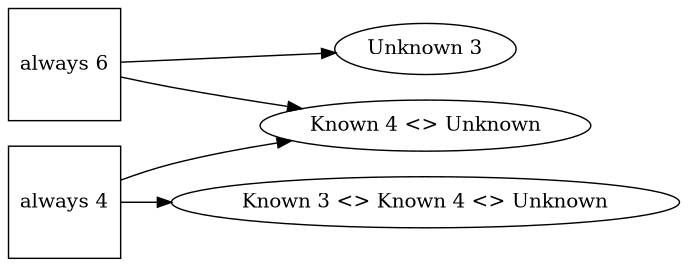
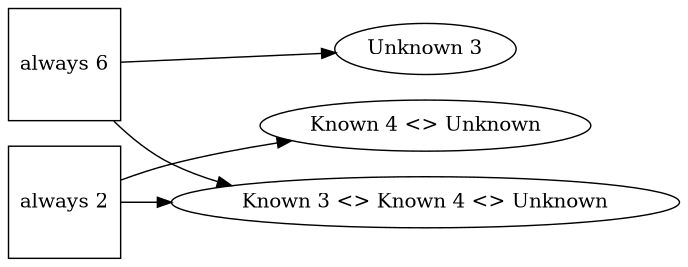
edge "always 6" -> "Known 4 <> Unknown": now "always 6" -> "Known 3 <> Known 4 <> Unknown"
node "always 4": label "always 4" -> "always 2"
